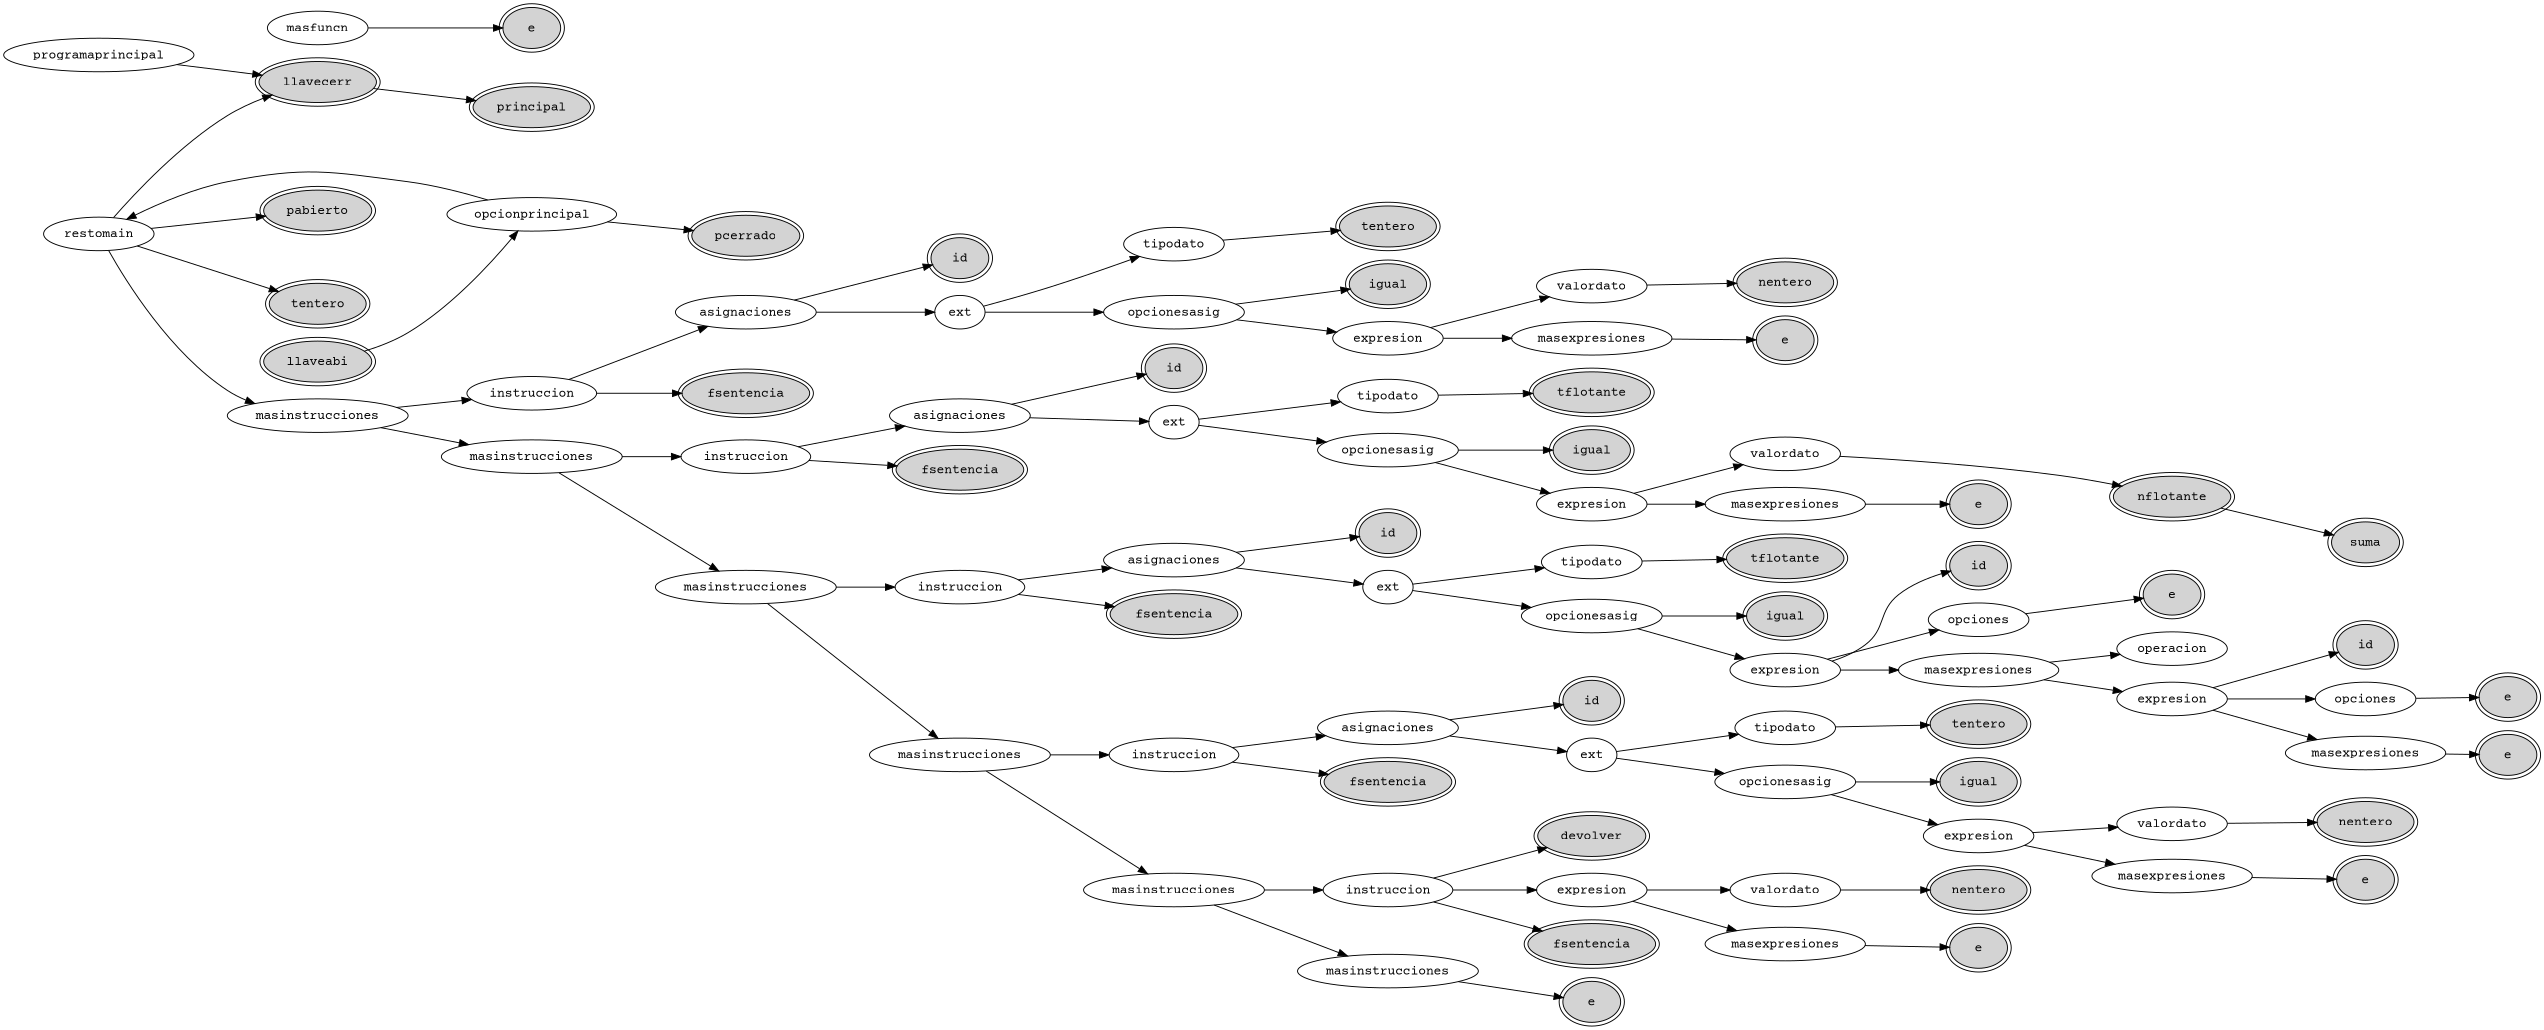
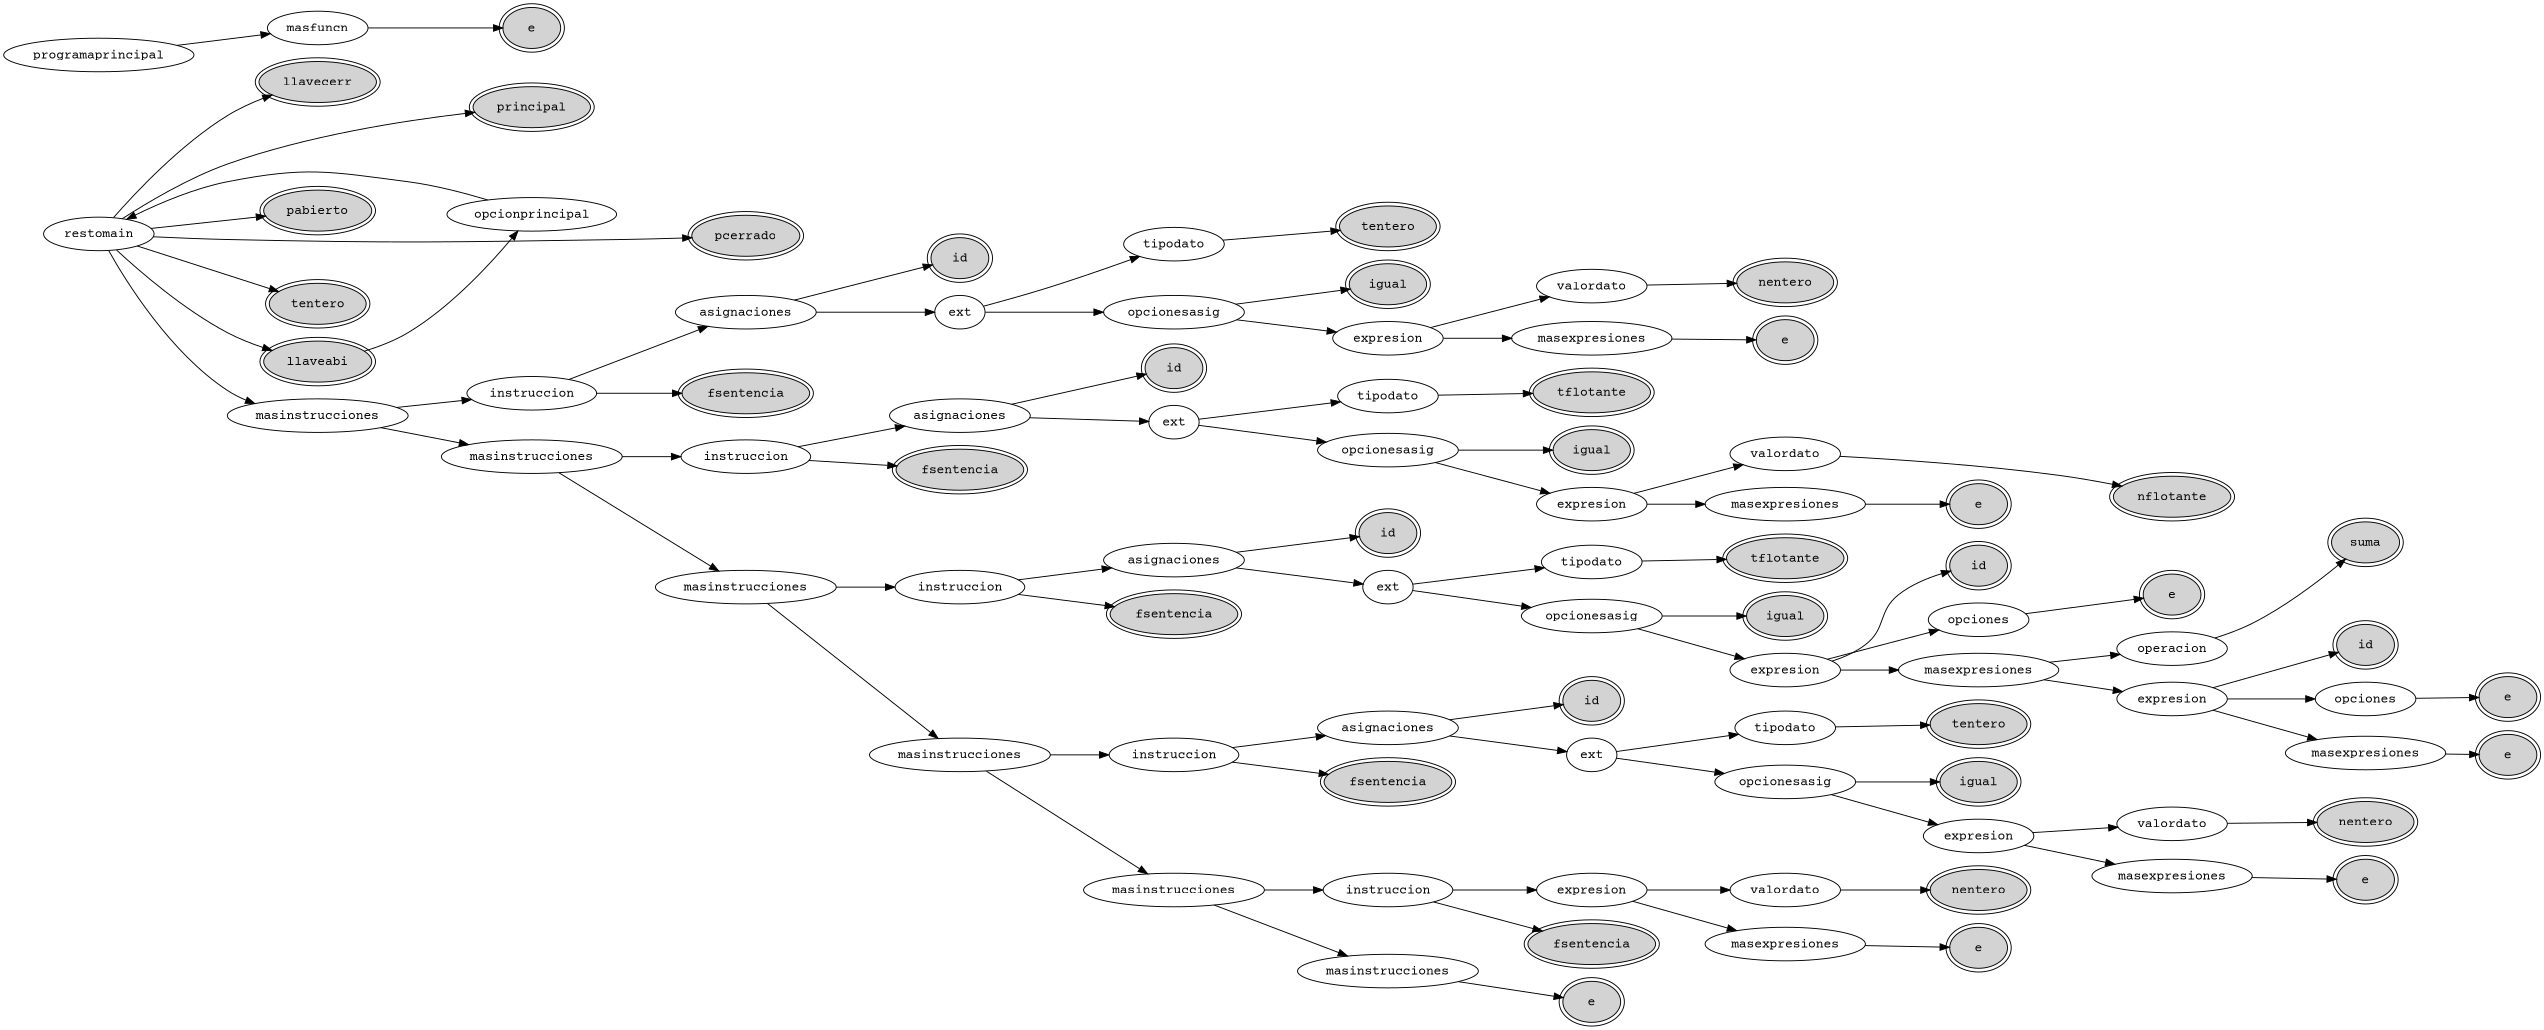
edge "programaprincipal" -> "llavecerr": now "programaprincipal" -> "masfuncn"
edge "llavecerr" -> "principal": now "restomain" -> "principal"
edge "opcionprincipal" -> "pcerrado": now "restomain" -> "pcerrado"
edge "restomain" -> "llaveabi": added
edge "nflotante" -> "suma": now "operacion" -> "suma"
node "devolver": removed
